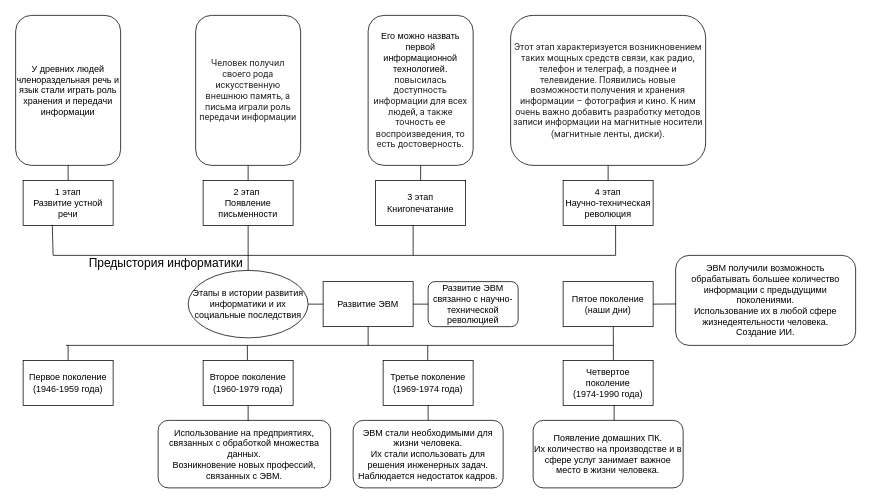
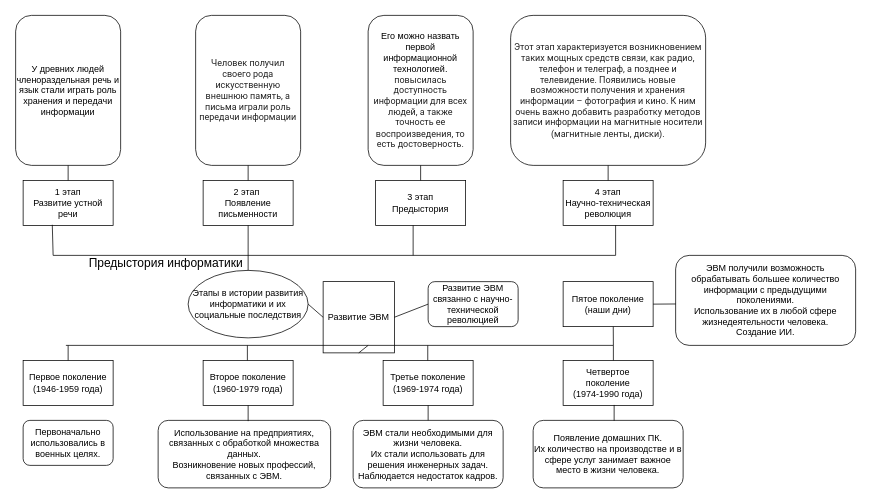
node "3 этап Книгопечатание": label "3 этап Книгопечатание" -> "3 этап Предыстория"
node "Развитие ЭВМ": size 90x45 -> 71x71
node "Первоначально использовались в военных целях.": added
